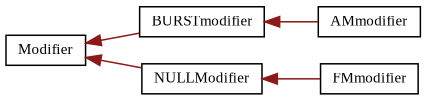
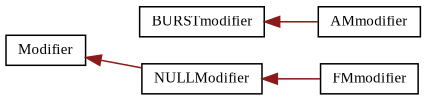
edge "BURSTmodifier" -> "Modifier": removed
